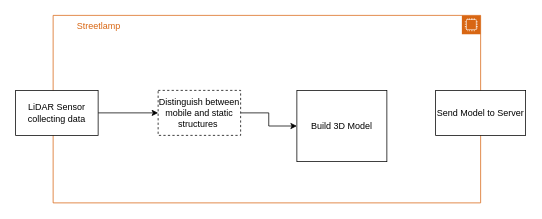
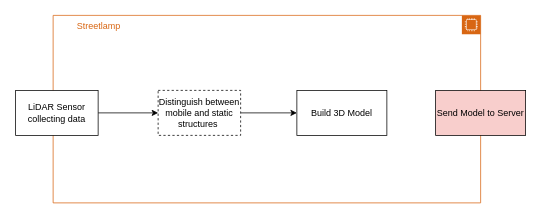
node "Send Model to Server": fillcolor #ffffff -> #f8cecc
node "Build 3D Model": size 90x71 -> 90x45
